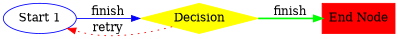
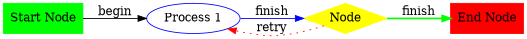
node "Start 1": label "Start 1" -> "Process 1"
node "Start Node": added
node "Decision": label "Decision" -> "Node"
